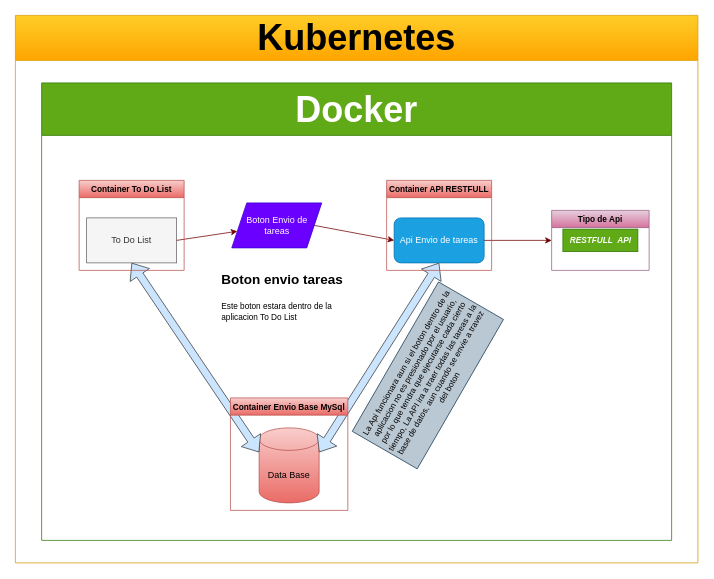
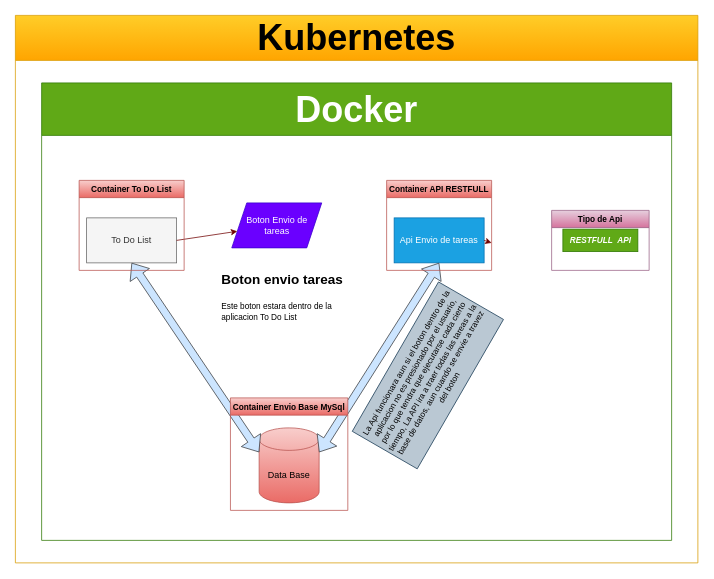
edge "Boton Envio de tareas" -> "Api Envio de tareas": removed
node "Api Envio de tareas": shape rounded rectangle -> rectangle
edge "Api Envio de tareas" -> "Tipo de Api": now "Api Envio de tareas" -> "Container API RESTFULL"
